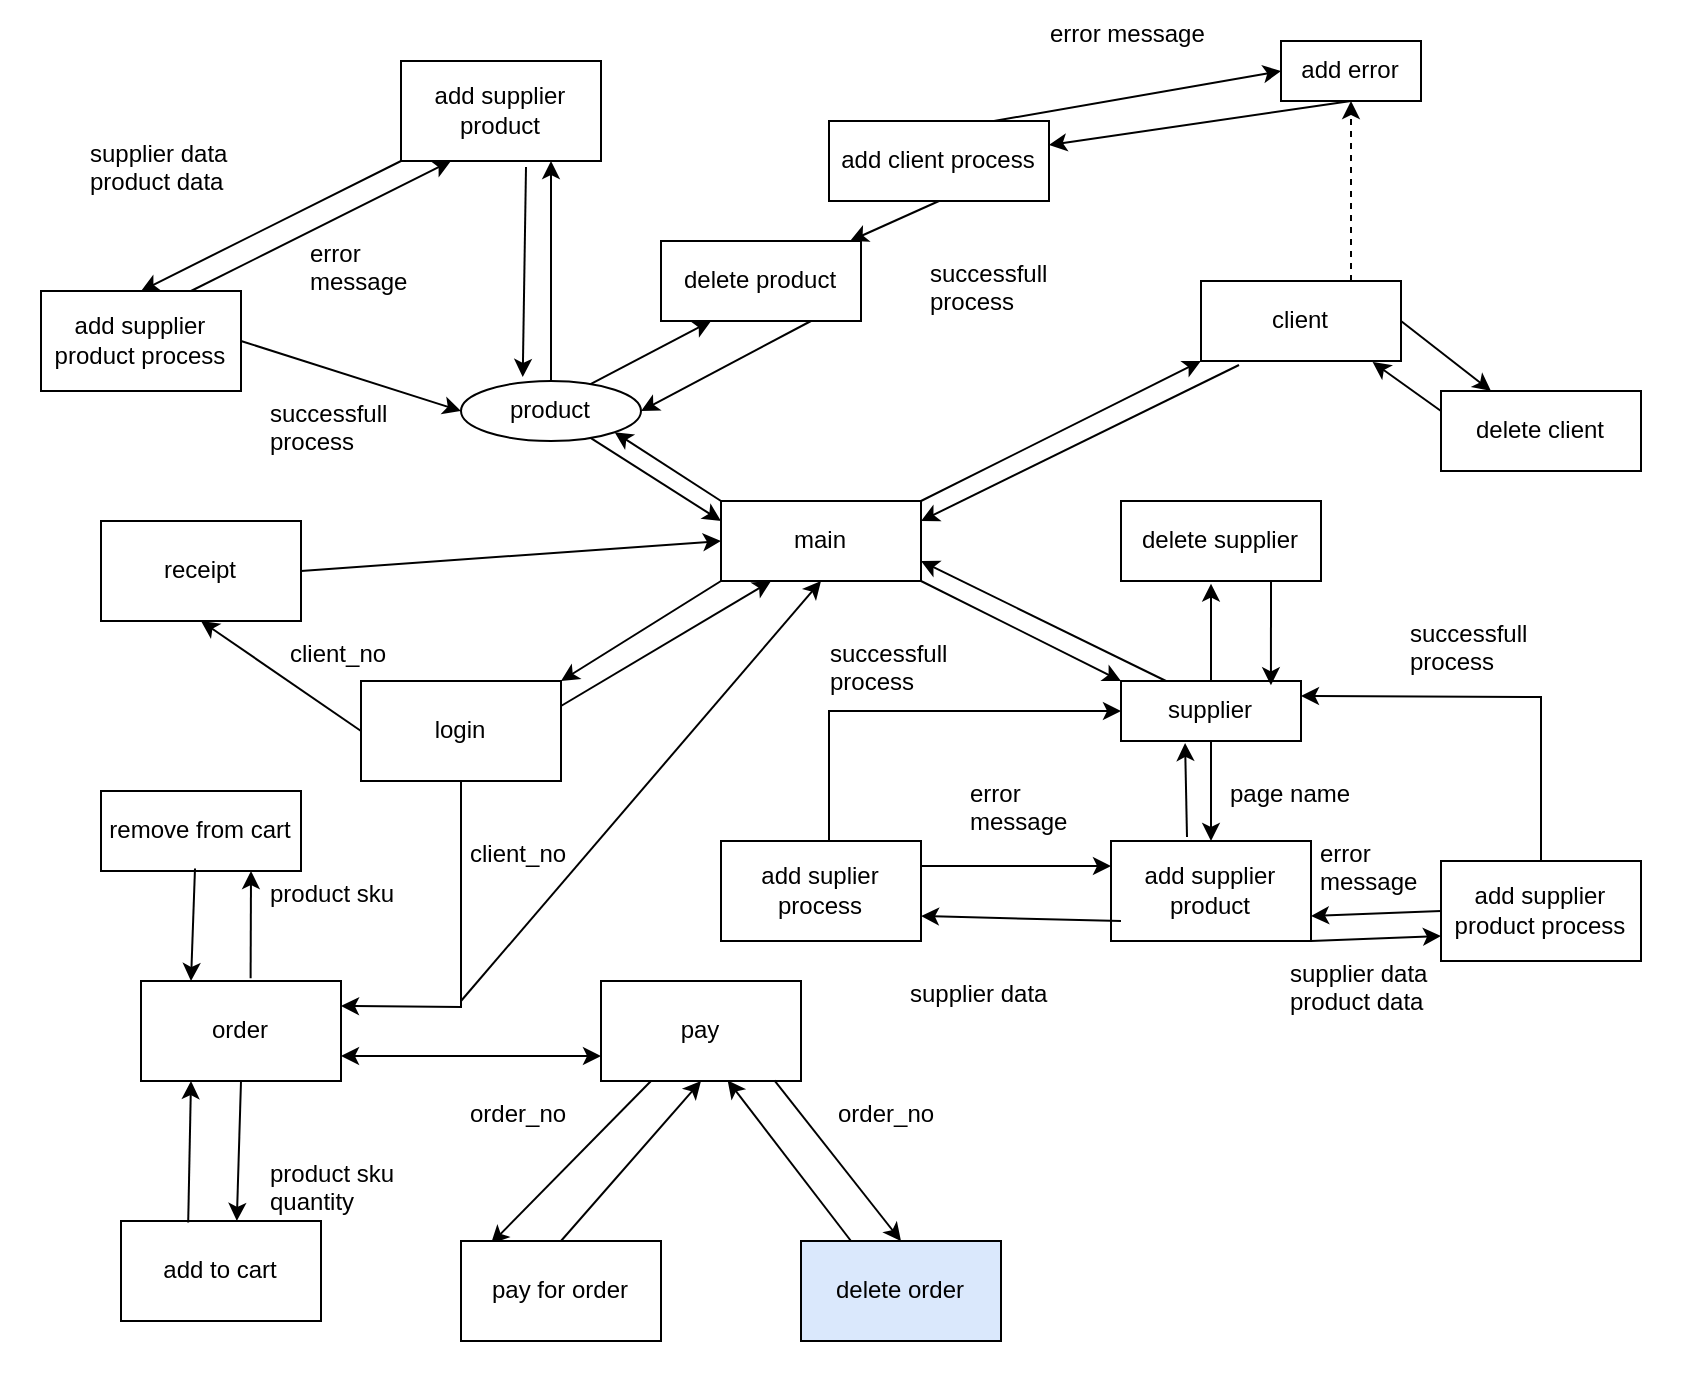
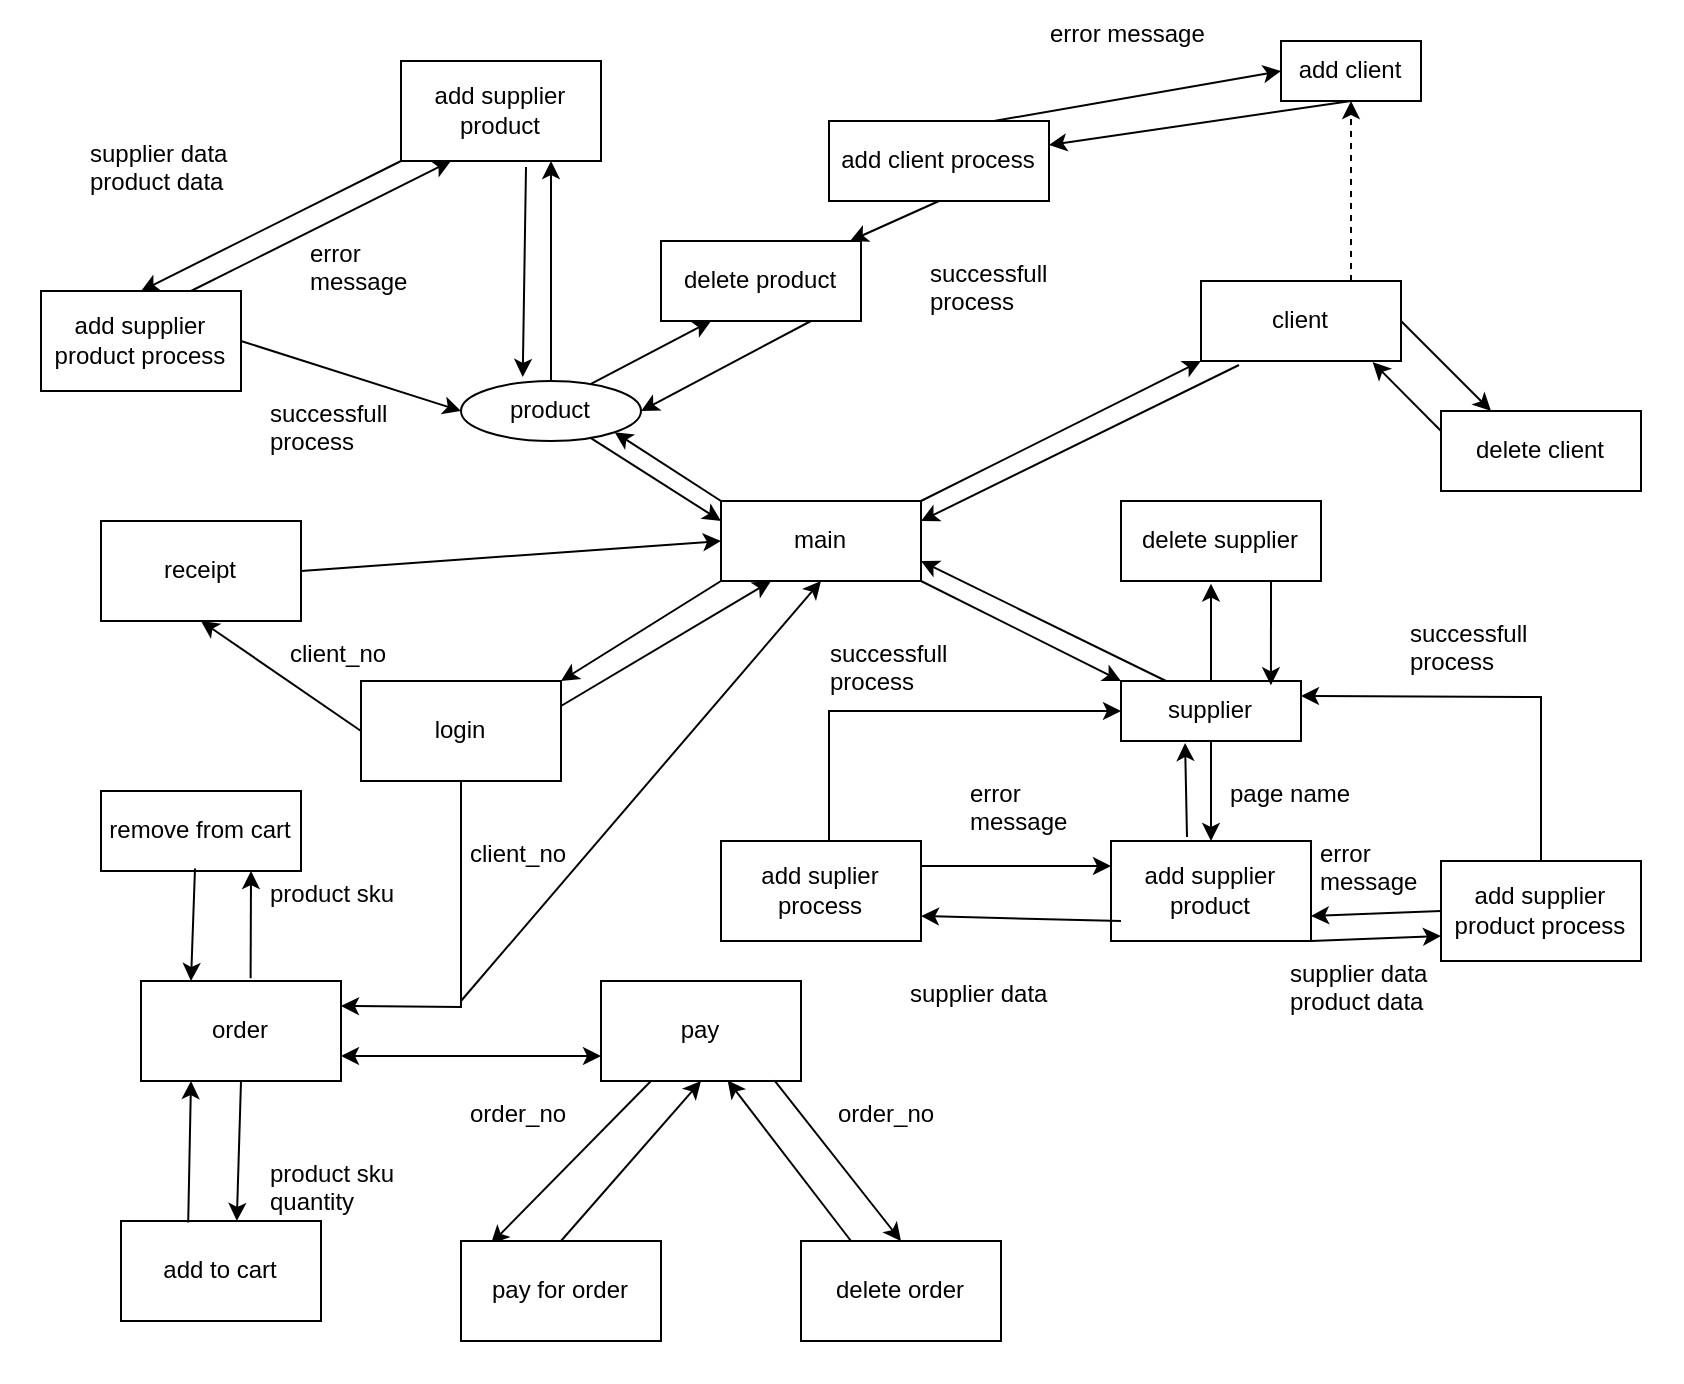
node "add error": label "add error" -> "add client"
node "delete client": moved (1541, 431) -> (1541, 451)
node "delete order": fillcolor #dae8fc -> #ffffff
